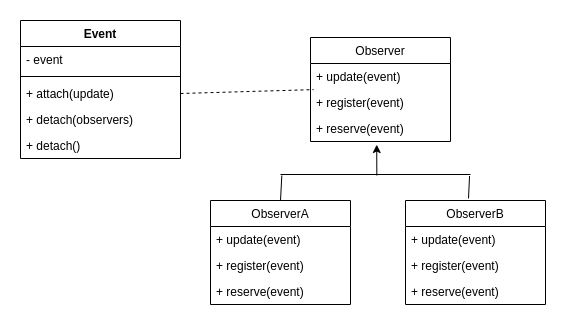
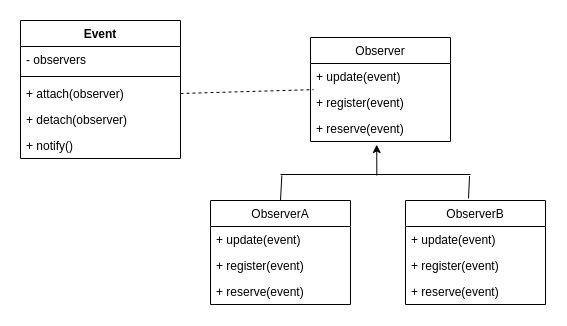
node "- event": label "- event" -> "- observers"
node "+ attach(update)": label "+ attach(update)" -> "+ attach(observer)"
node "+ detach(observers)": label "+ detach(observers)" -> "+ detach(observer)"
node "+ detach()": label "+ detach()" -> "+ notify()"
